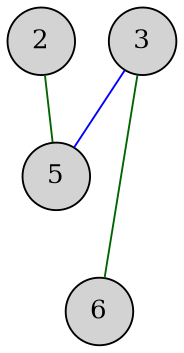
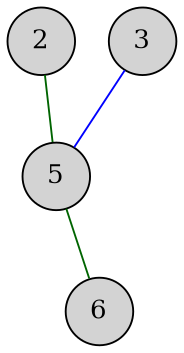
edge "3" -- "6": now "5" -- "6"
